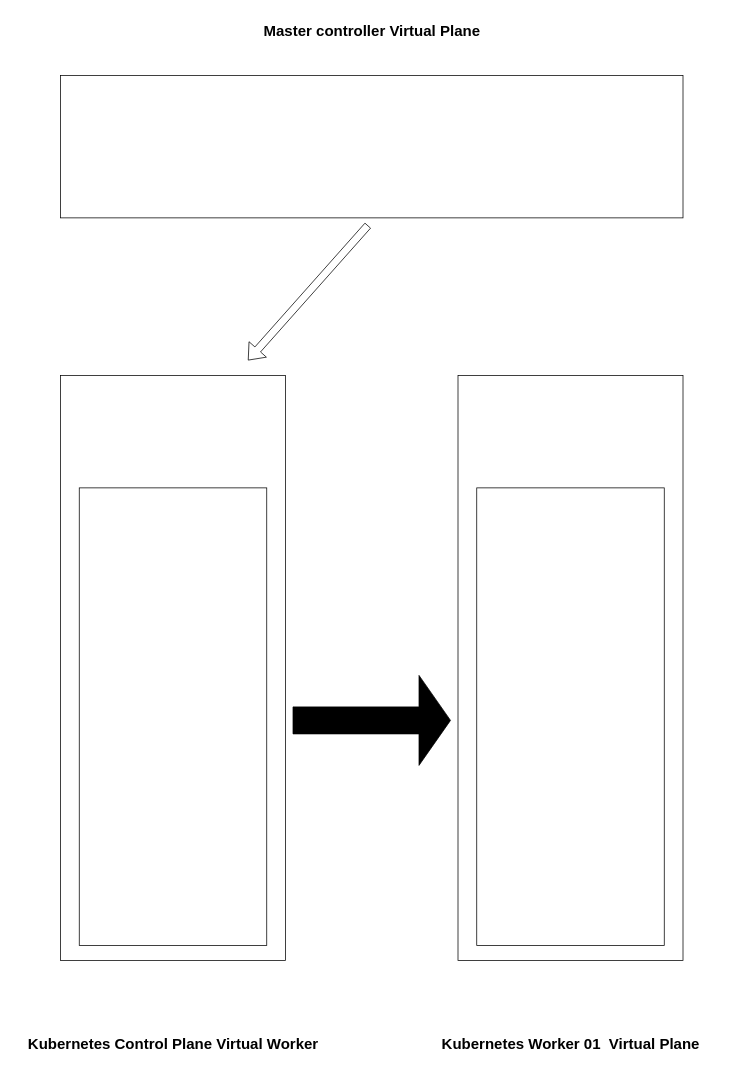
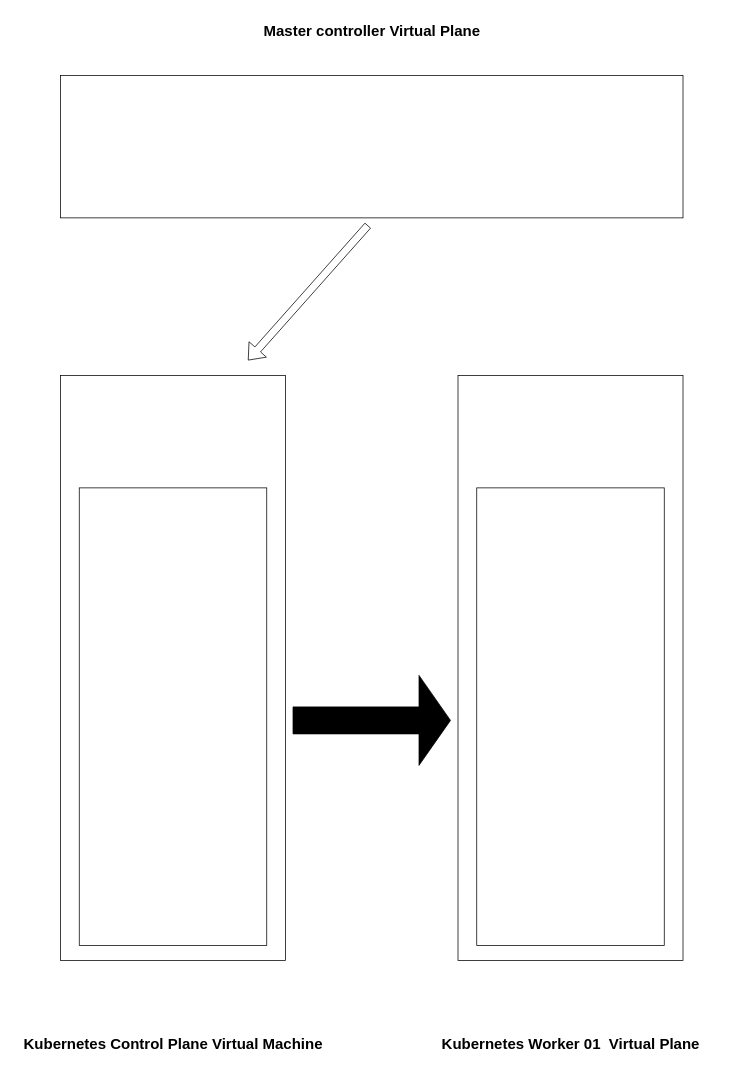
node "Kubernetes Control Plane Virtual Worker": label "Kubernetes Control Plane Virtual Worker" -> "Kubernetes Control Plane Virtual Machine"
